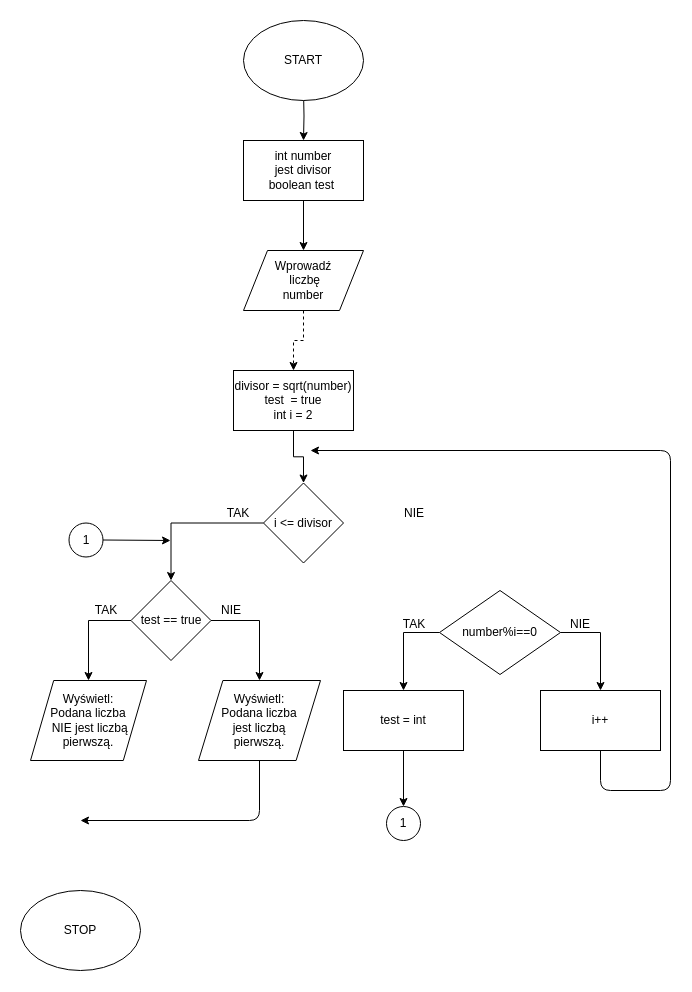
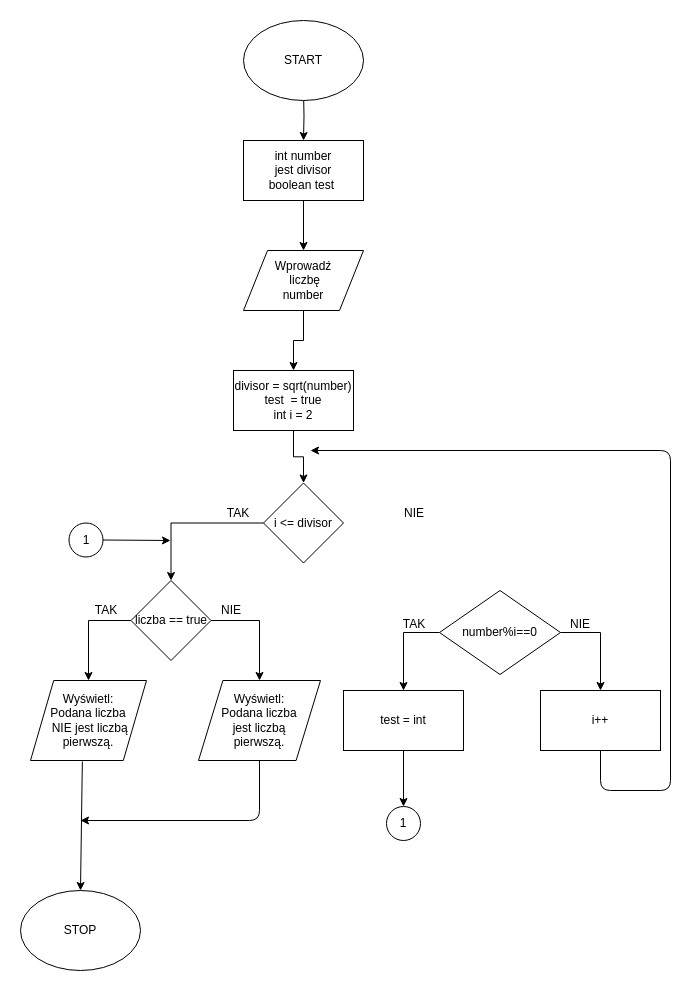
edge "Wprowadź liczbę number" -> "divisor = sqrt(number) test = true int i = 2": style dashed -> solid
node "test == true": label "test == true" -> "liczba == true"
edge "Wyświetl: Podana liczba NIE jest liczbą pierwszą." -> "STOP": added
